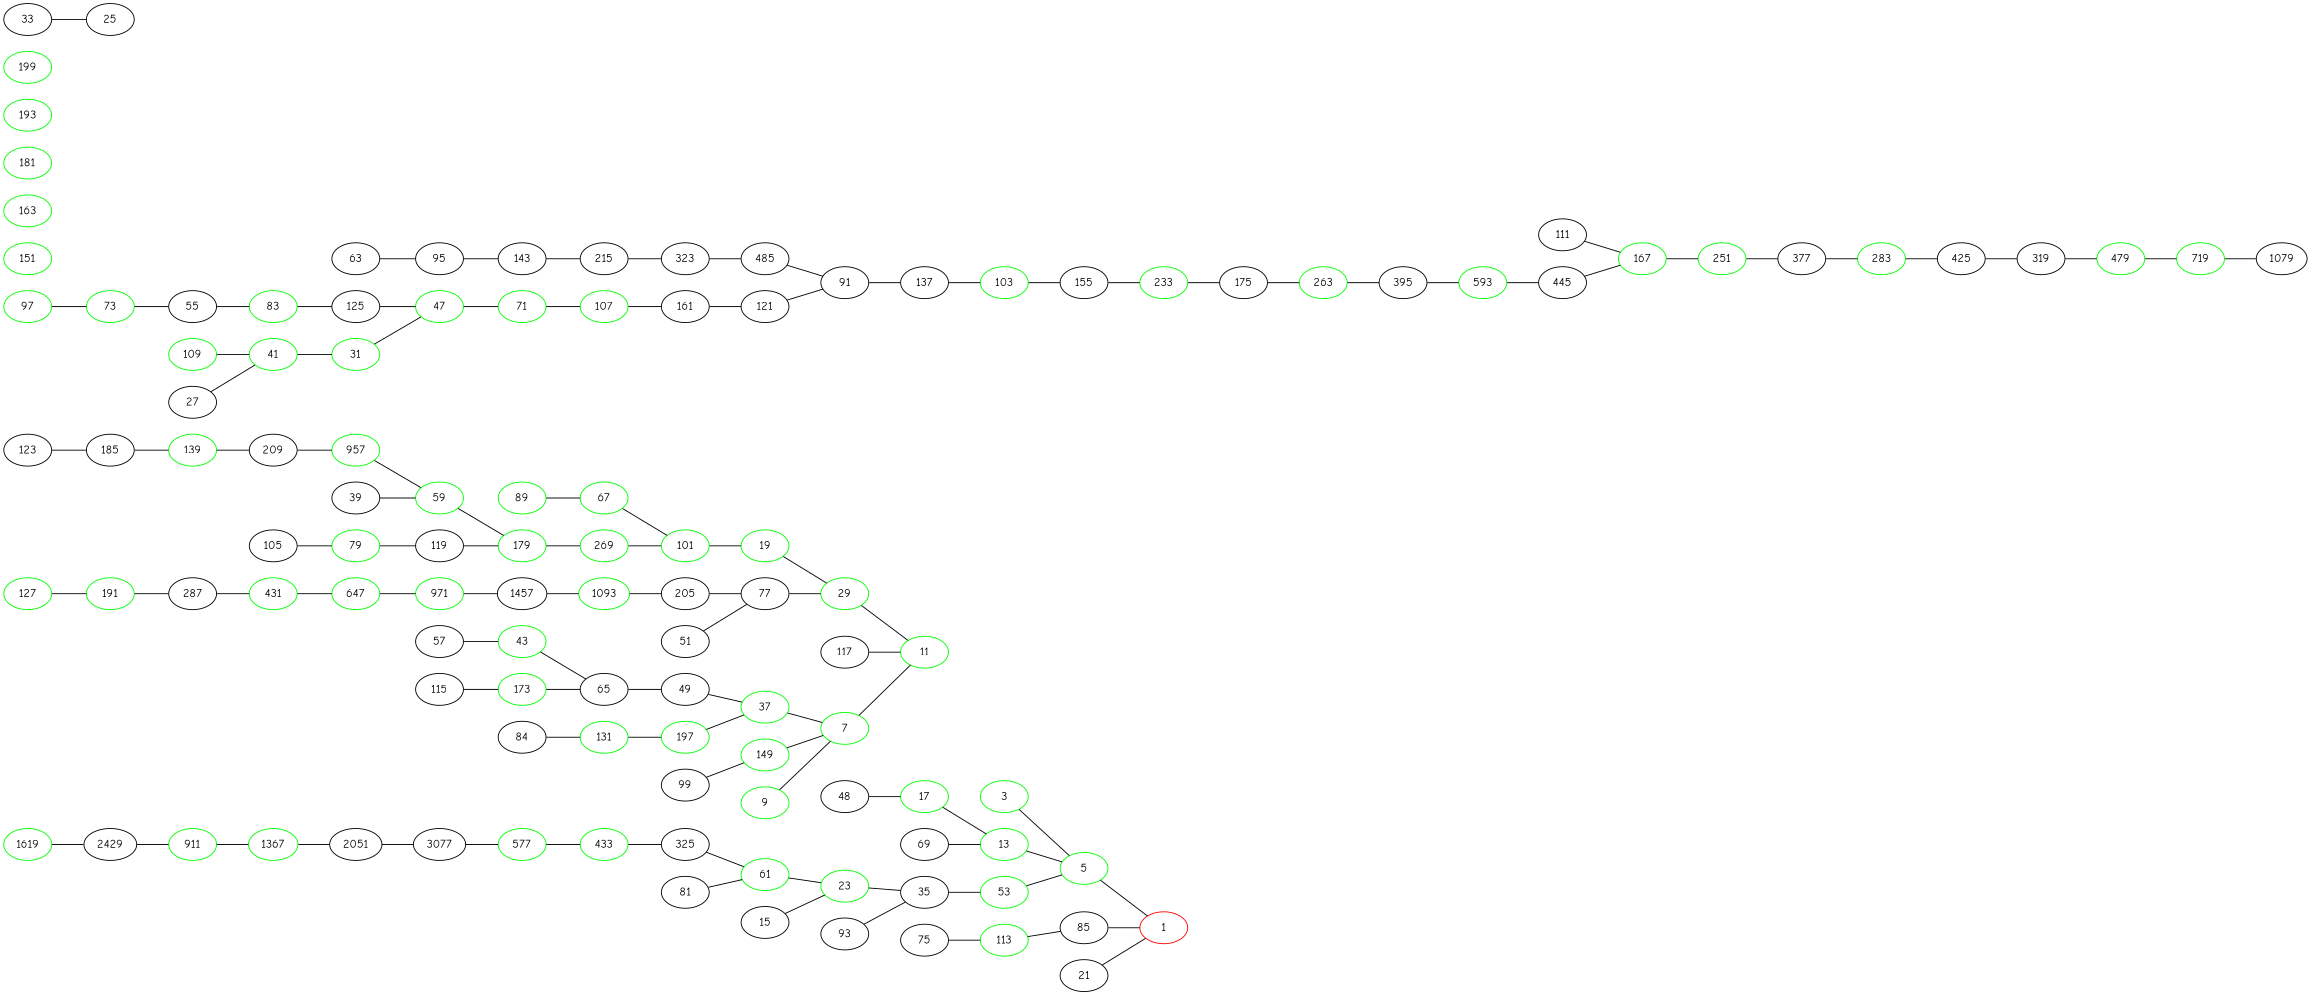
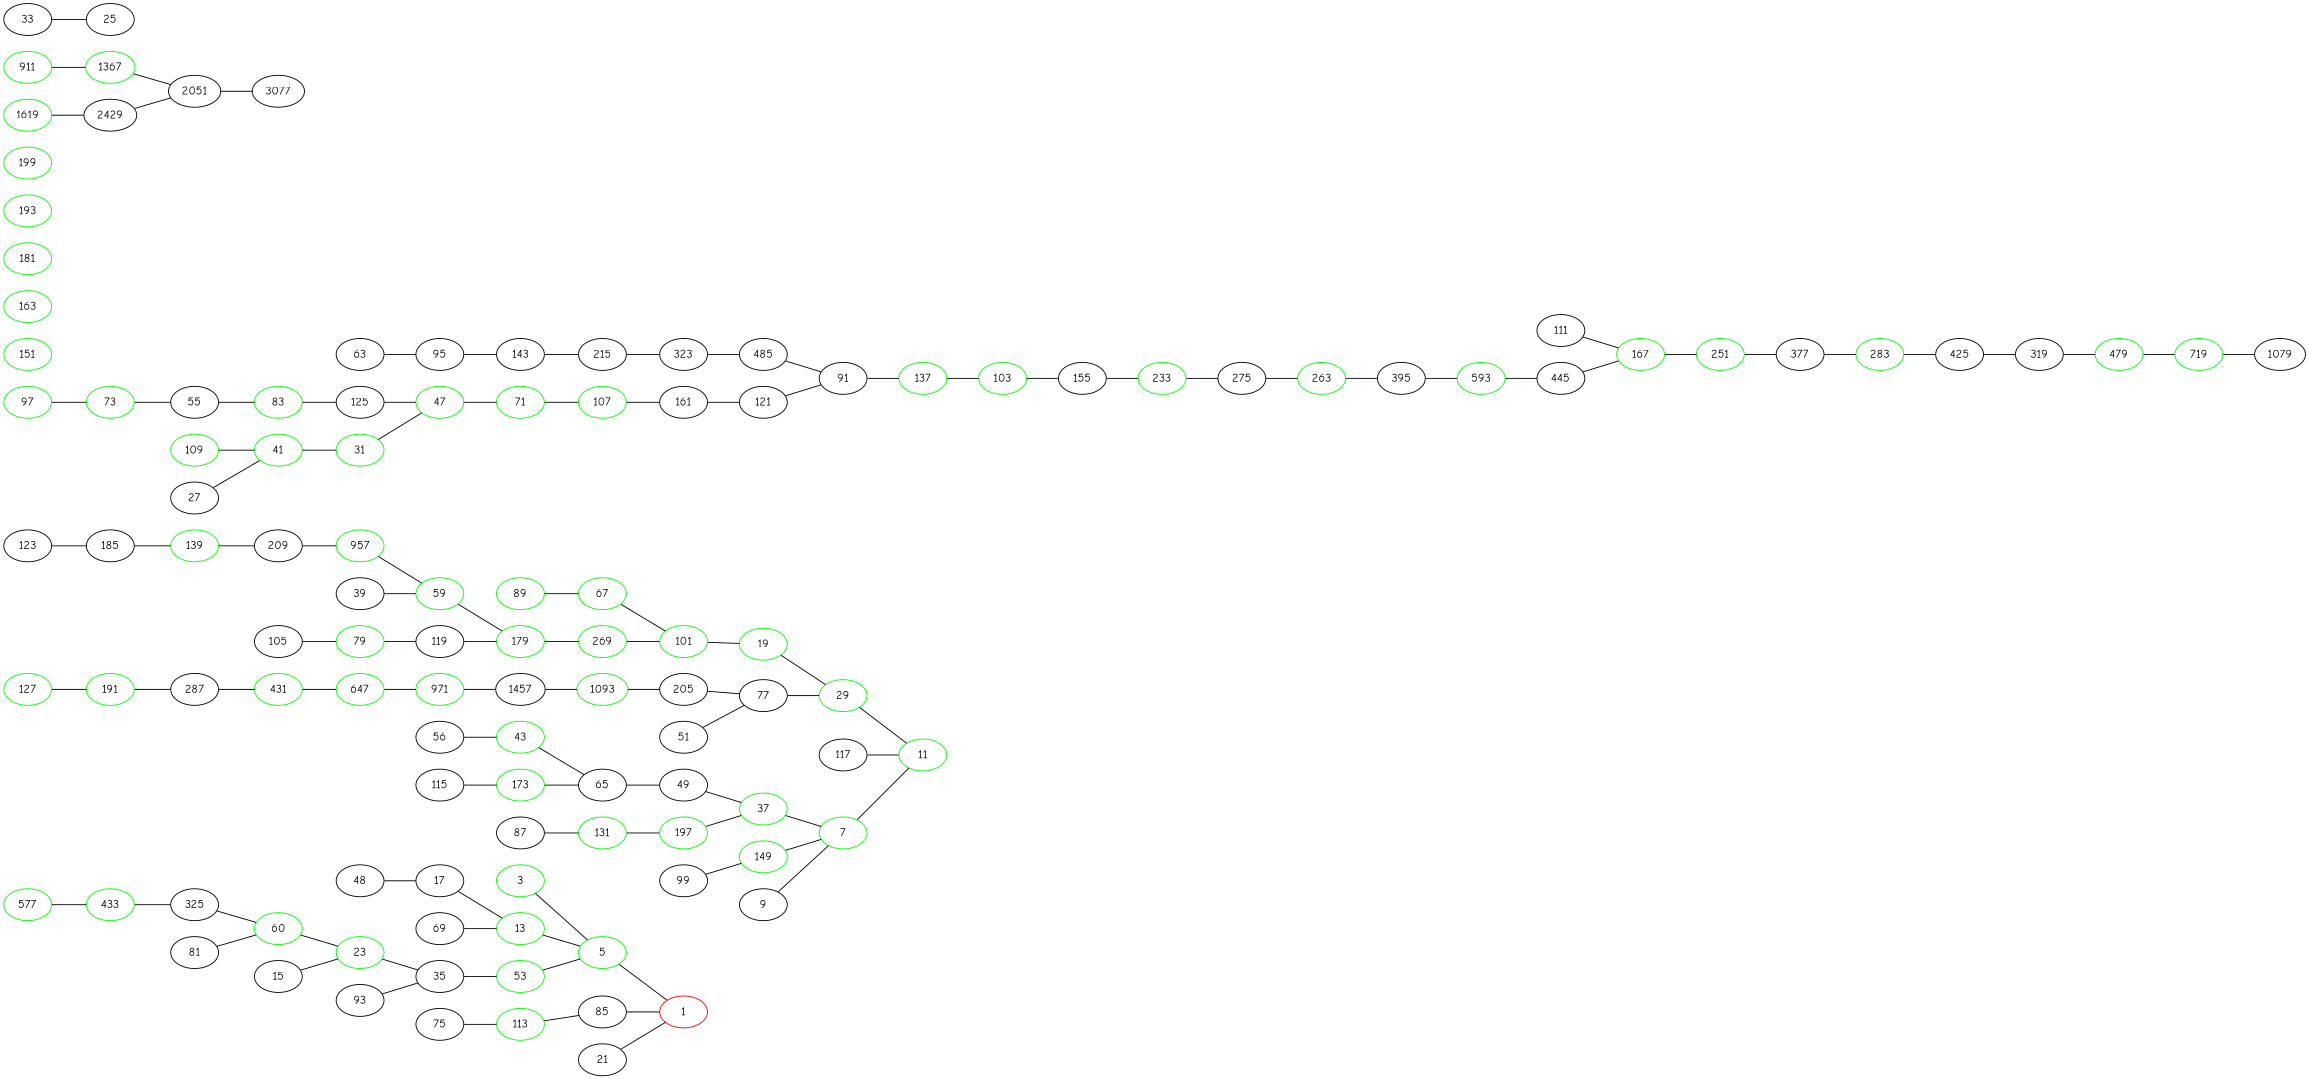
node "137": color black -> green
node "175": label "175" -> "275"
node "57": label "57" -> "56"
node "84": label "84" -> "87"
node "17": color green -> black
node "9": color green -> black
edge "2429" -- "911": now "2429" -- "2051"
edge "3077" -- "577": removed
node "61": label "61" -> "60"
